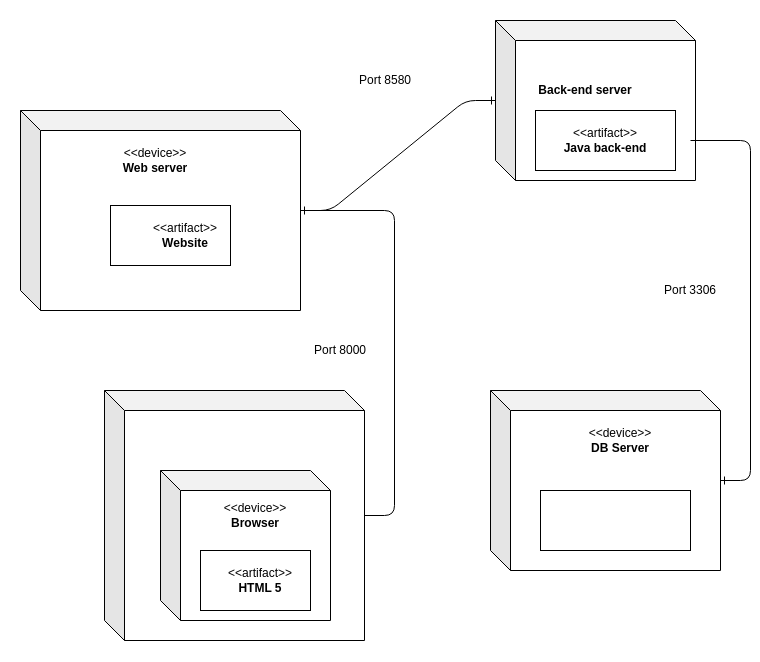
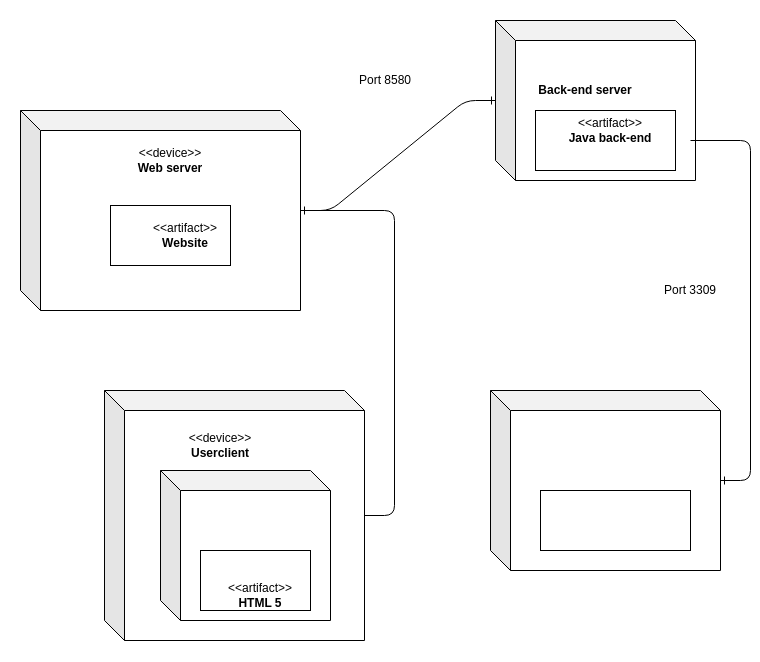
node "<<artifact>> Java back-end": moved (606, 141) -> (611, 131)
node "<<device>> Web server": moved (156, 161) -> (171, 161)
node "Port 3306": label "Port 3306" -> "Port 3309"
node "Port 8000": removed
node "<<device>> DB Server": removed
node "<<device>> Userclient": added
node "<<device>> Browser": removed
node "<<artifact>> HTML 5": moved (261, 581) -> (261, 596)
